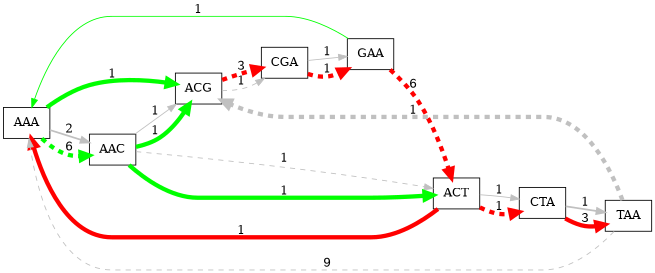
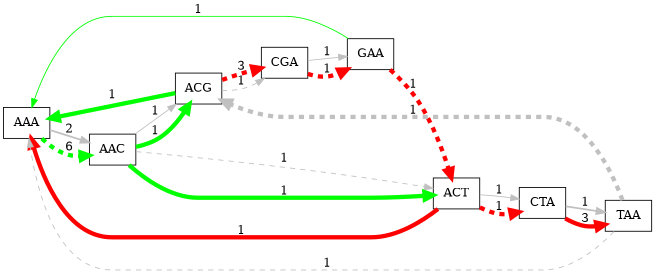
edge "AAA" -> "ACG": reversed
edge "GAA" -> "ACT": label "6" -> "1"
edge "TAA" -> "AAA": label "9" -> "1"
